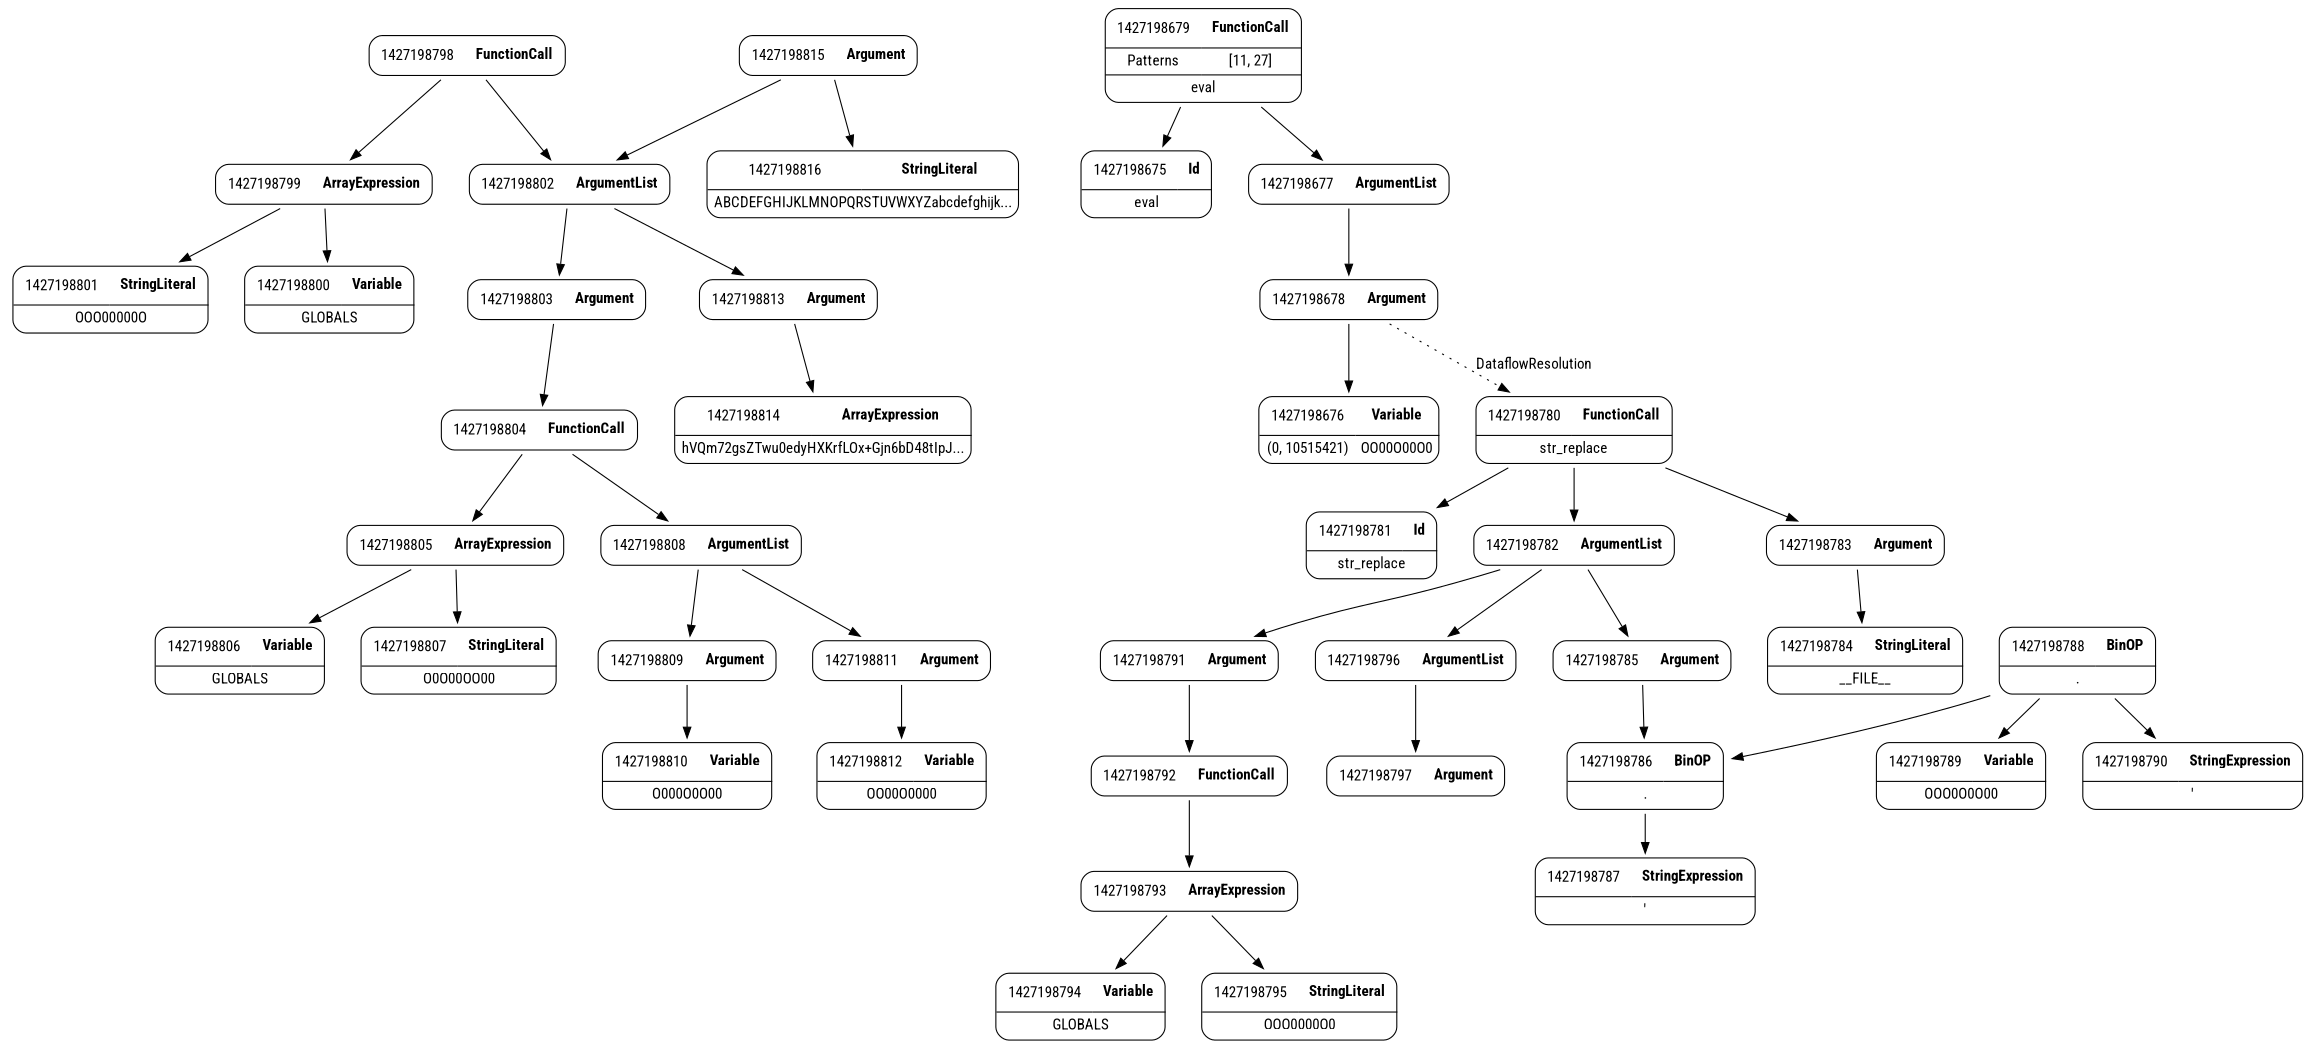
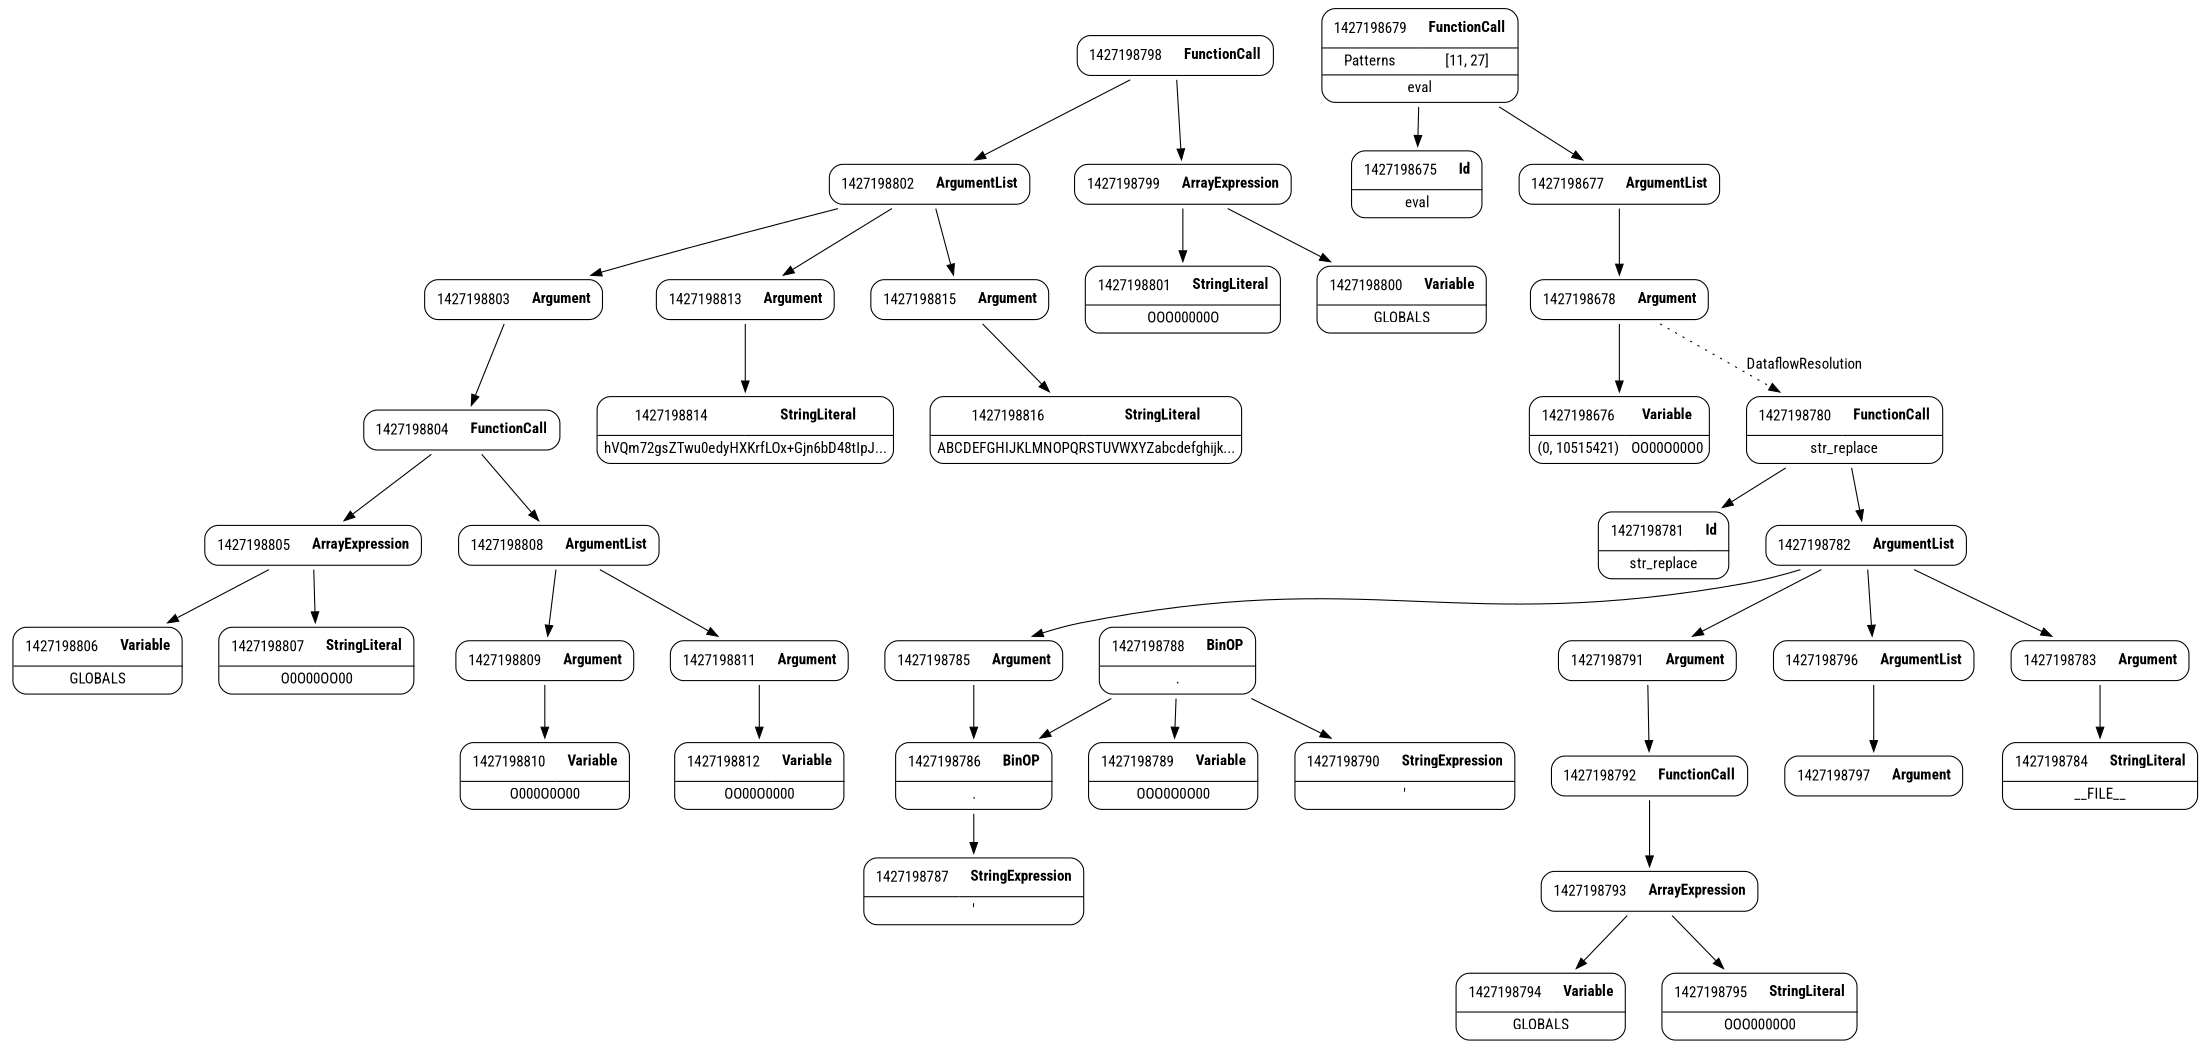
edge "1427198815" -> "1427198802": reversed
node "1427198814": text "ArrayExpression" -> "StringLiteral"
edge "1427198780" -> "1427198783": now "1427198782" -> "1427198783"
